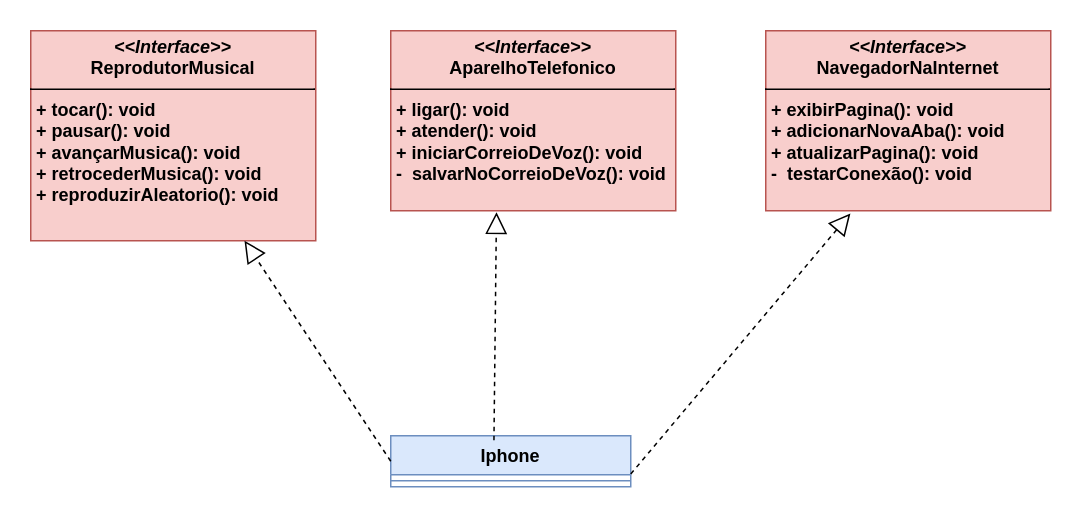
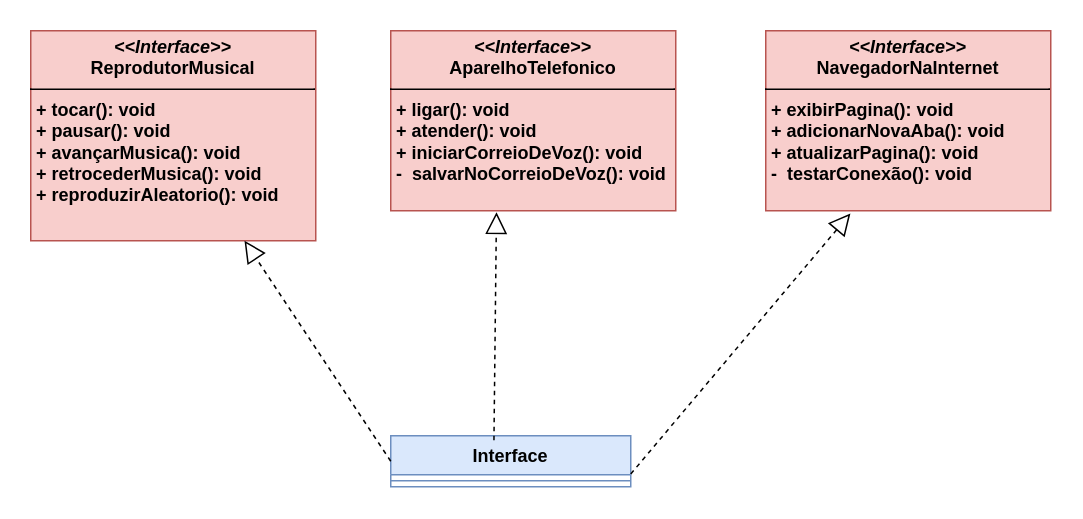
node "Iphone": label "Iphone" -> "Interface"
